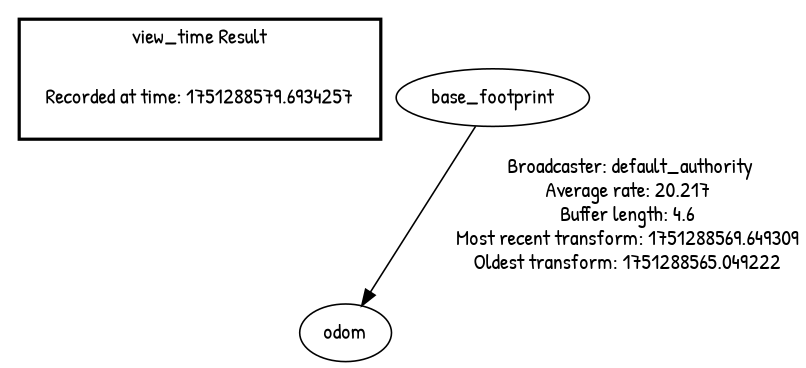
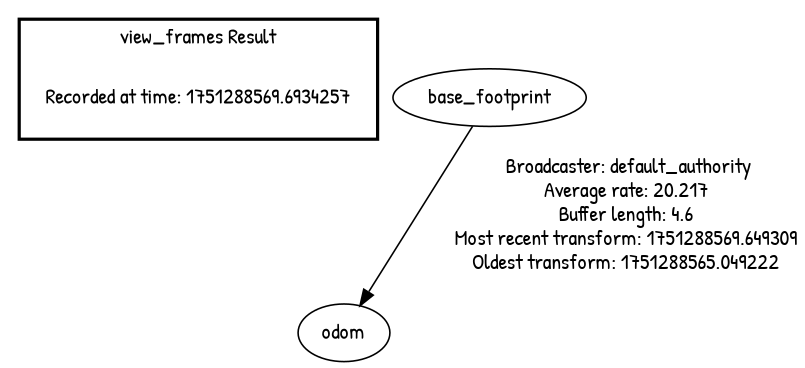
cluster "view_time Result": label "view_time Result" -> "view_frames Result"
node "Recorded at time: 1751288579.6934257": label "Recorded at time: 1751288579.6934257" -> "Recorded at time: 1751288569.6934257"
